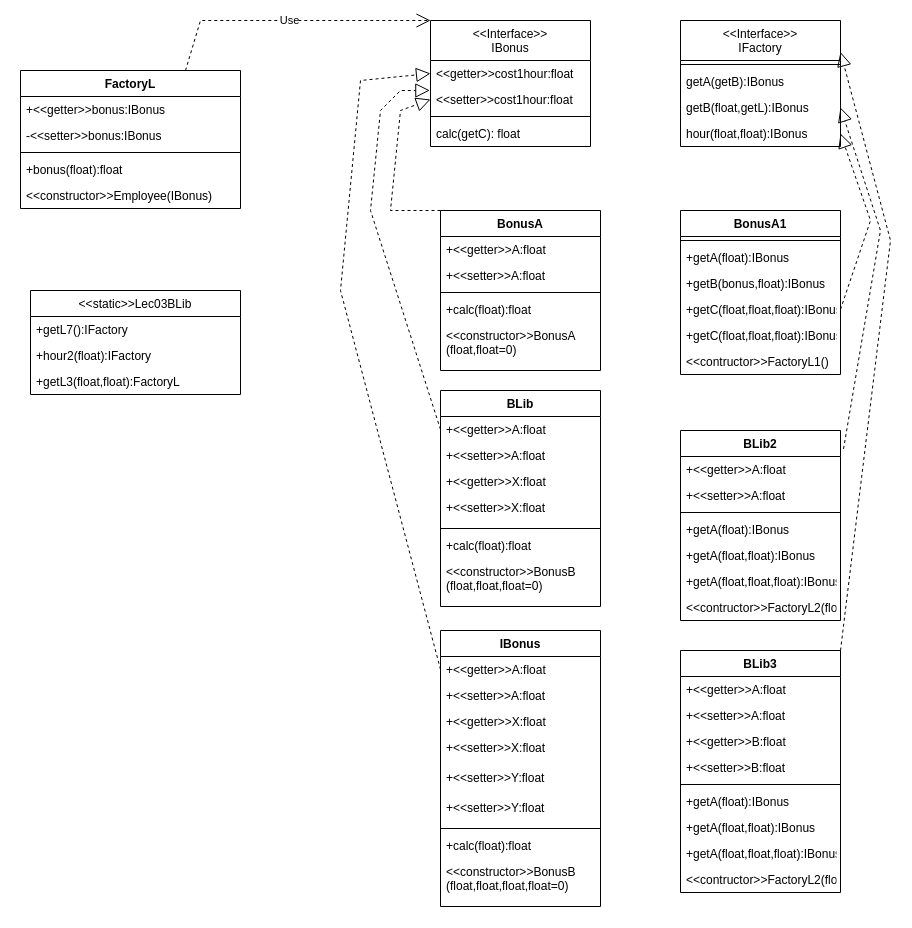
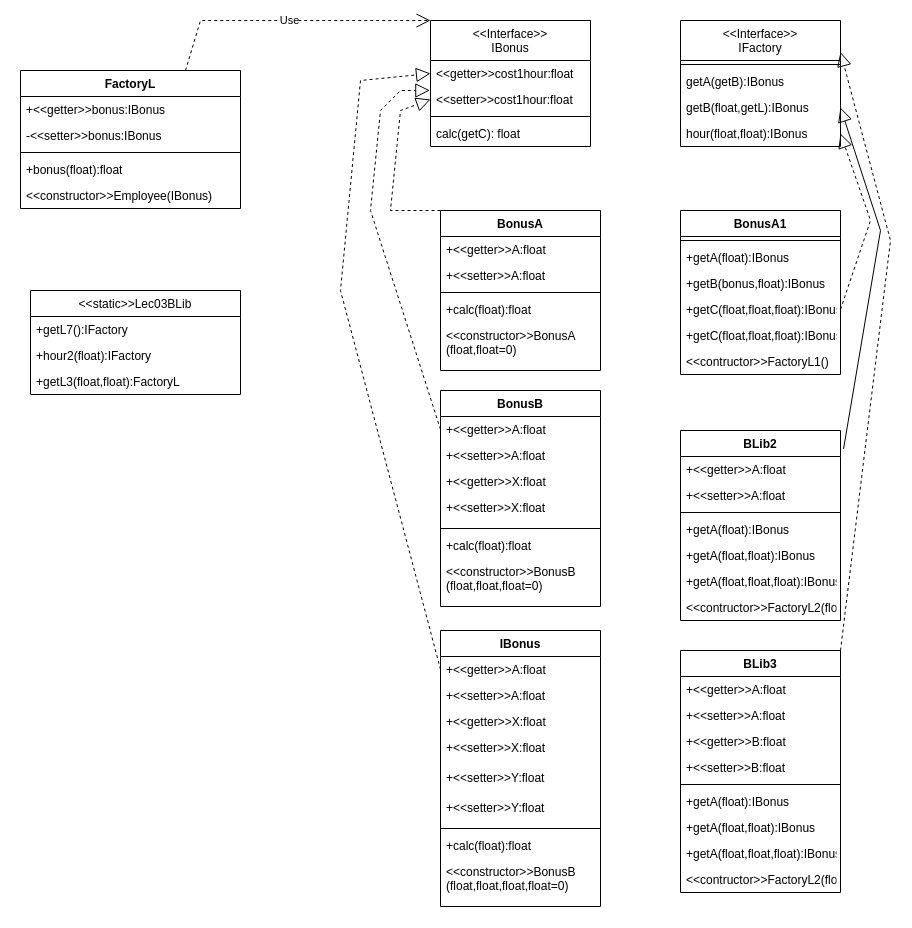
edge "BLib2" -> "getB(float,getL):IBonus": style dashed -> solid
node "BLib": label "BLib" -> "BonusB"
